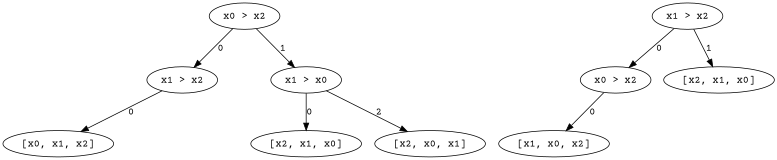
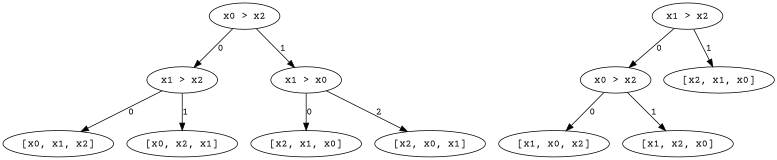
node "[x0, x2, x1]": added
node "[x1, x2, x0]": added
